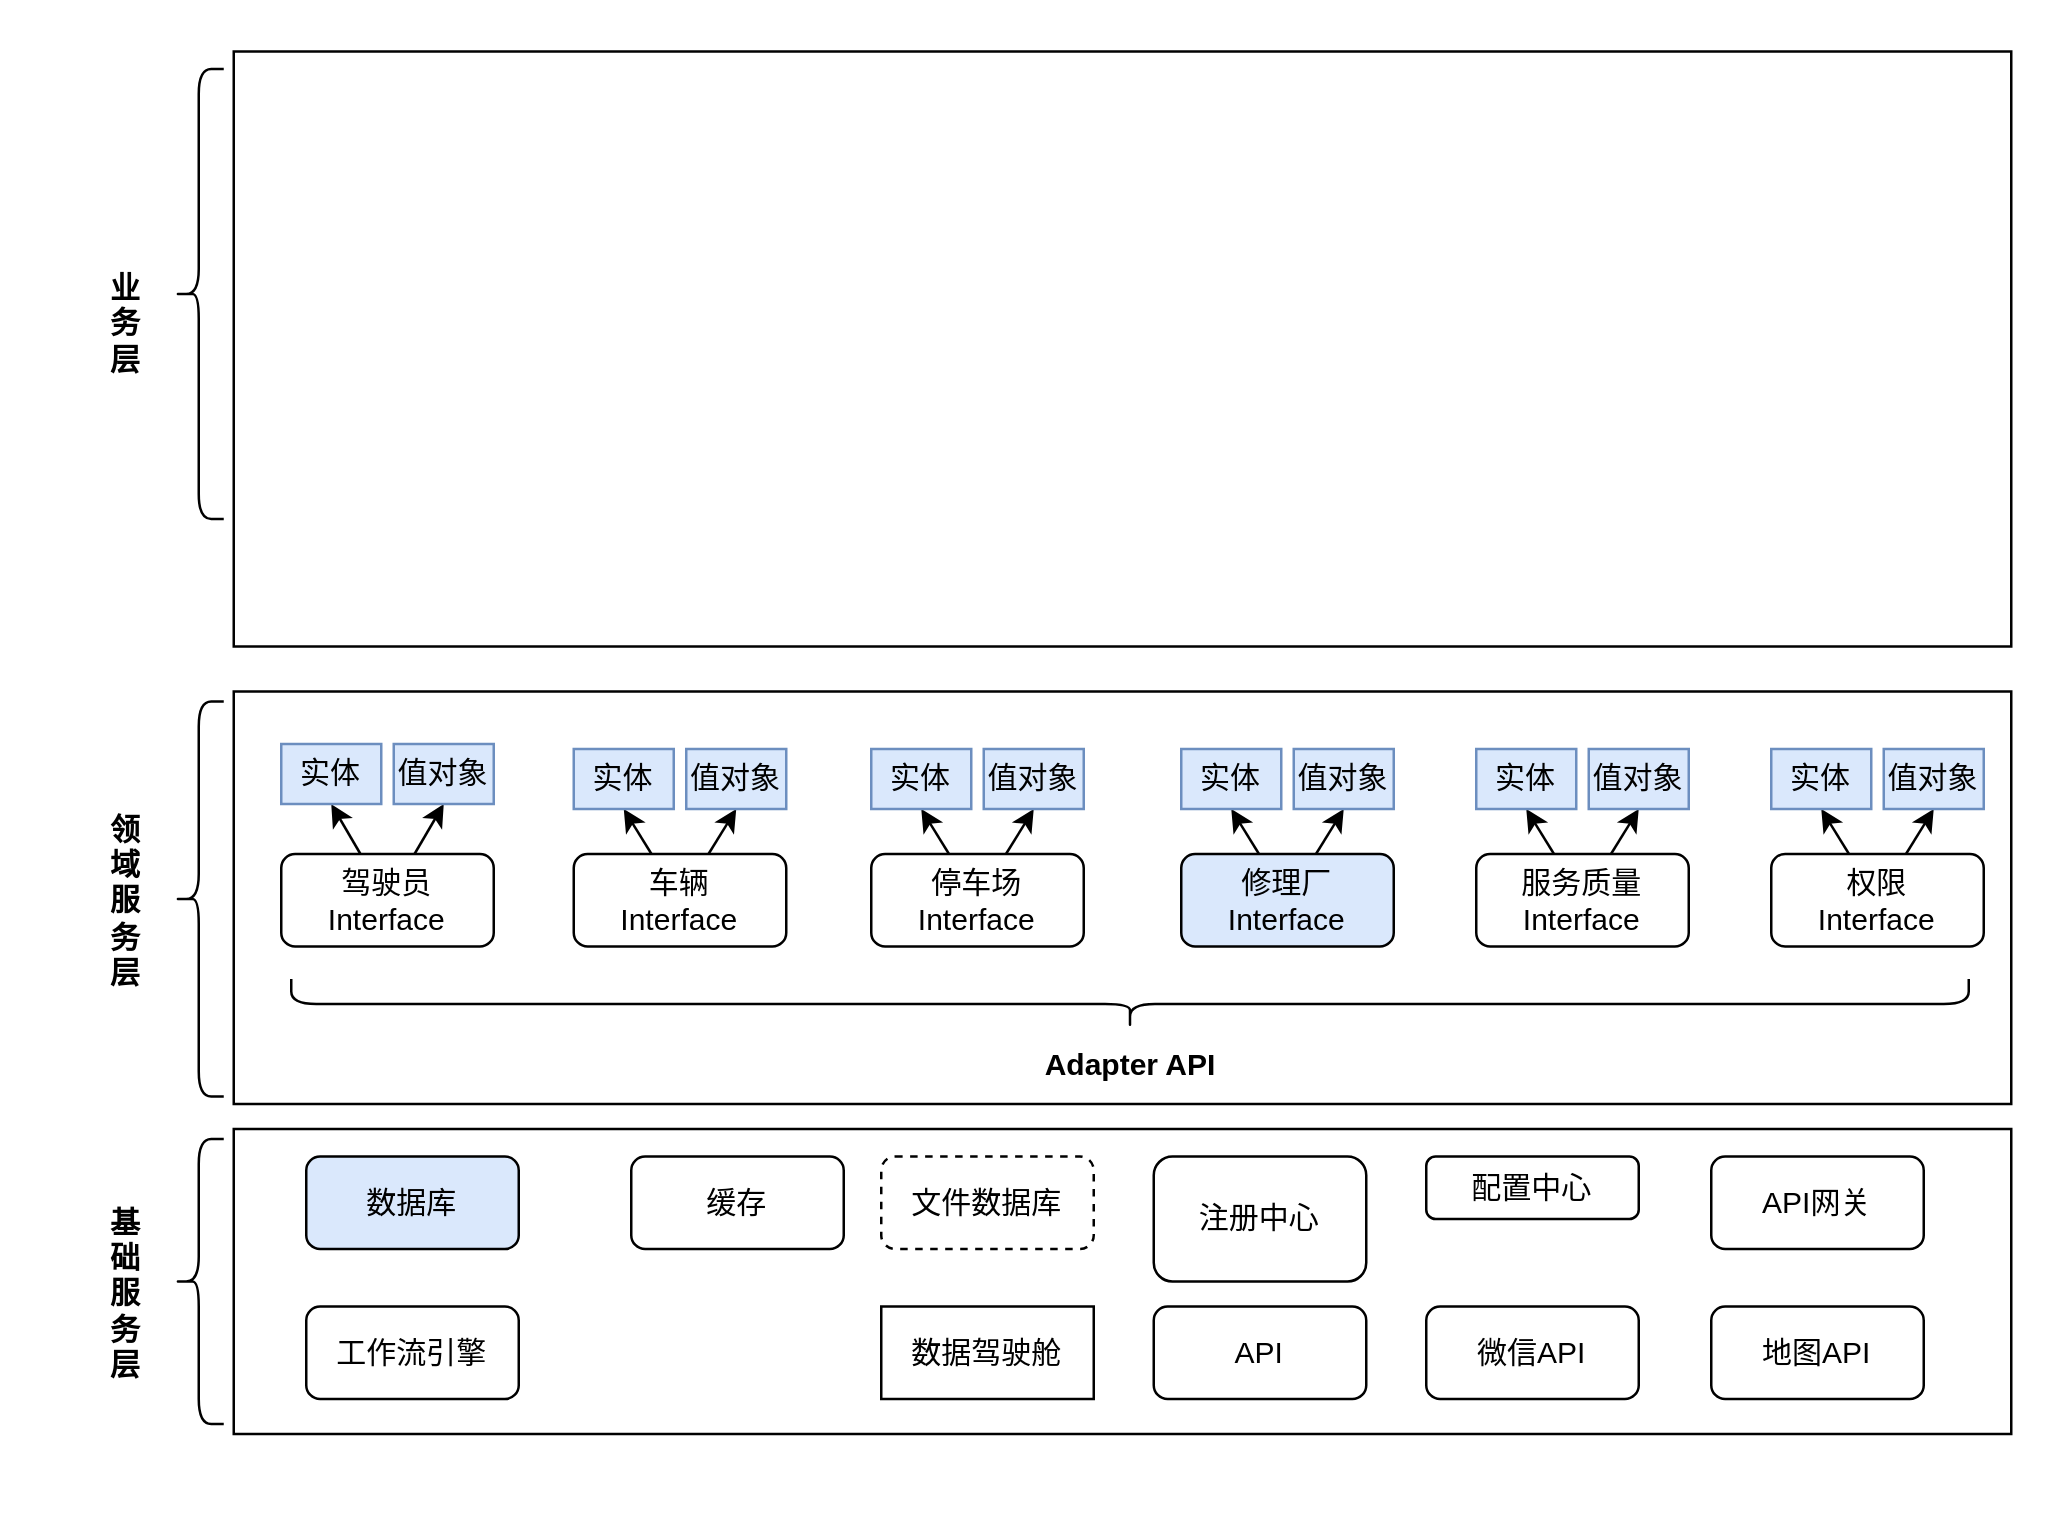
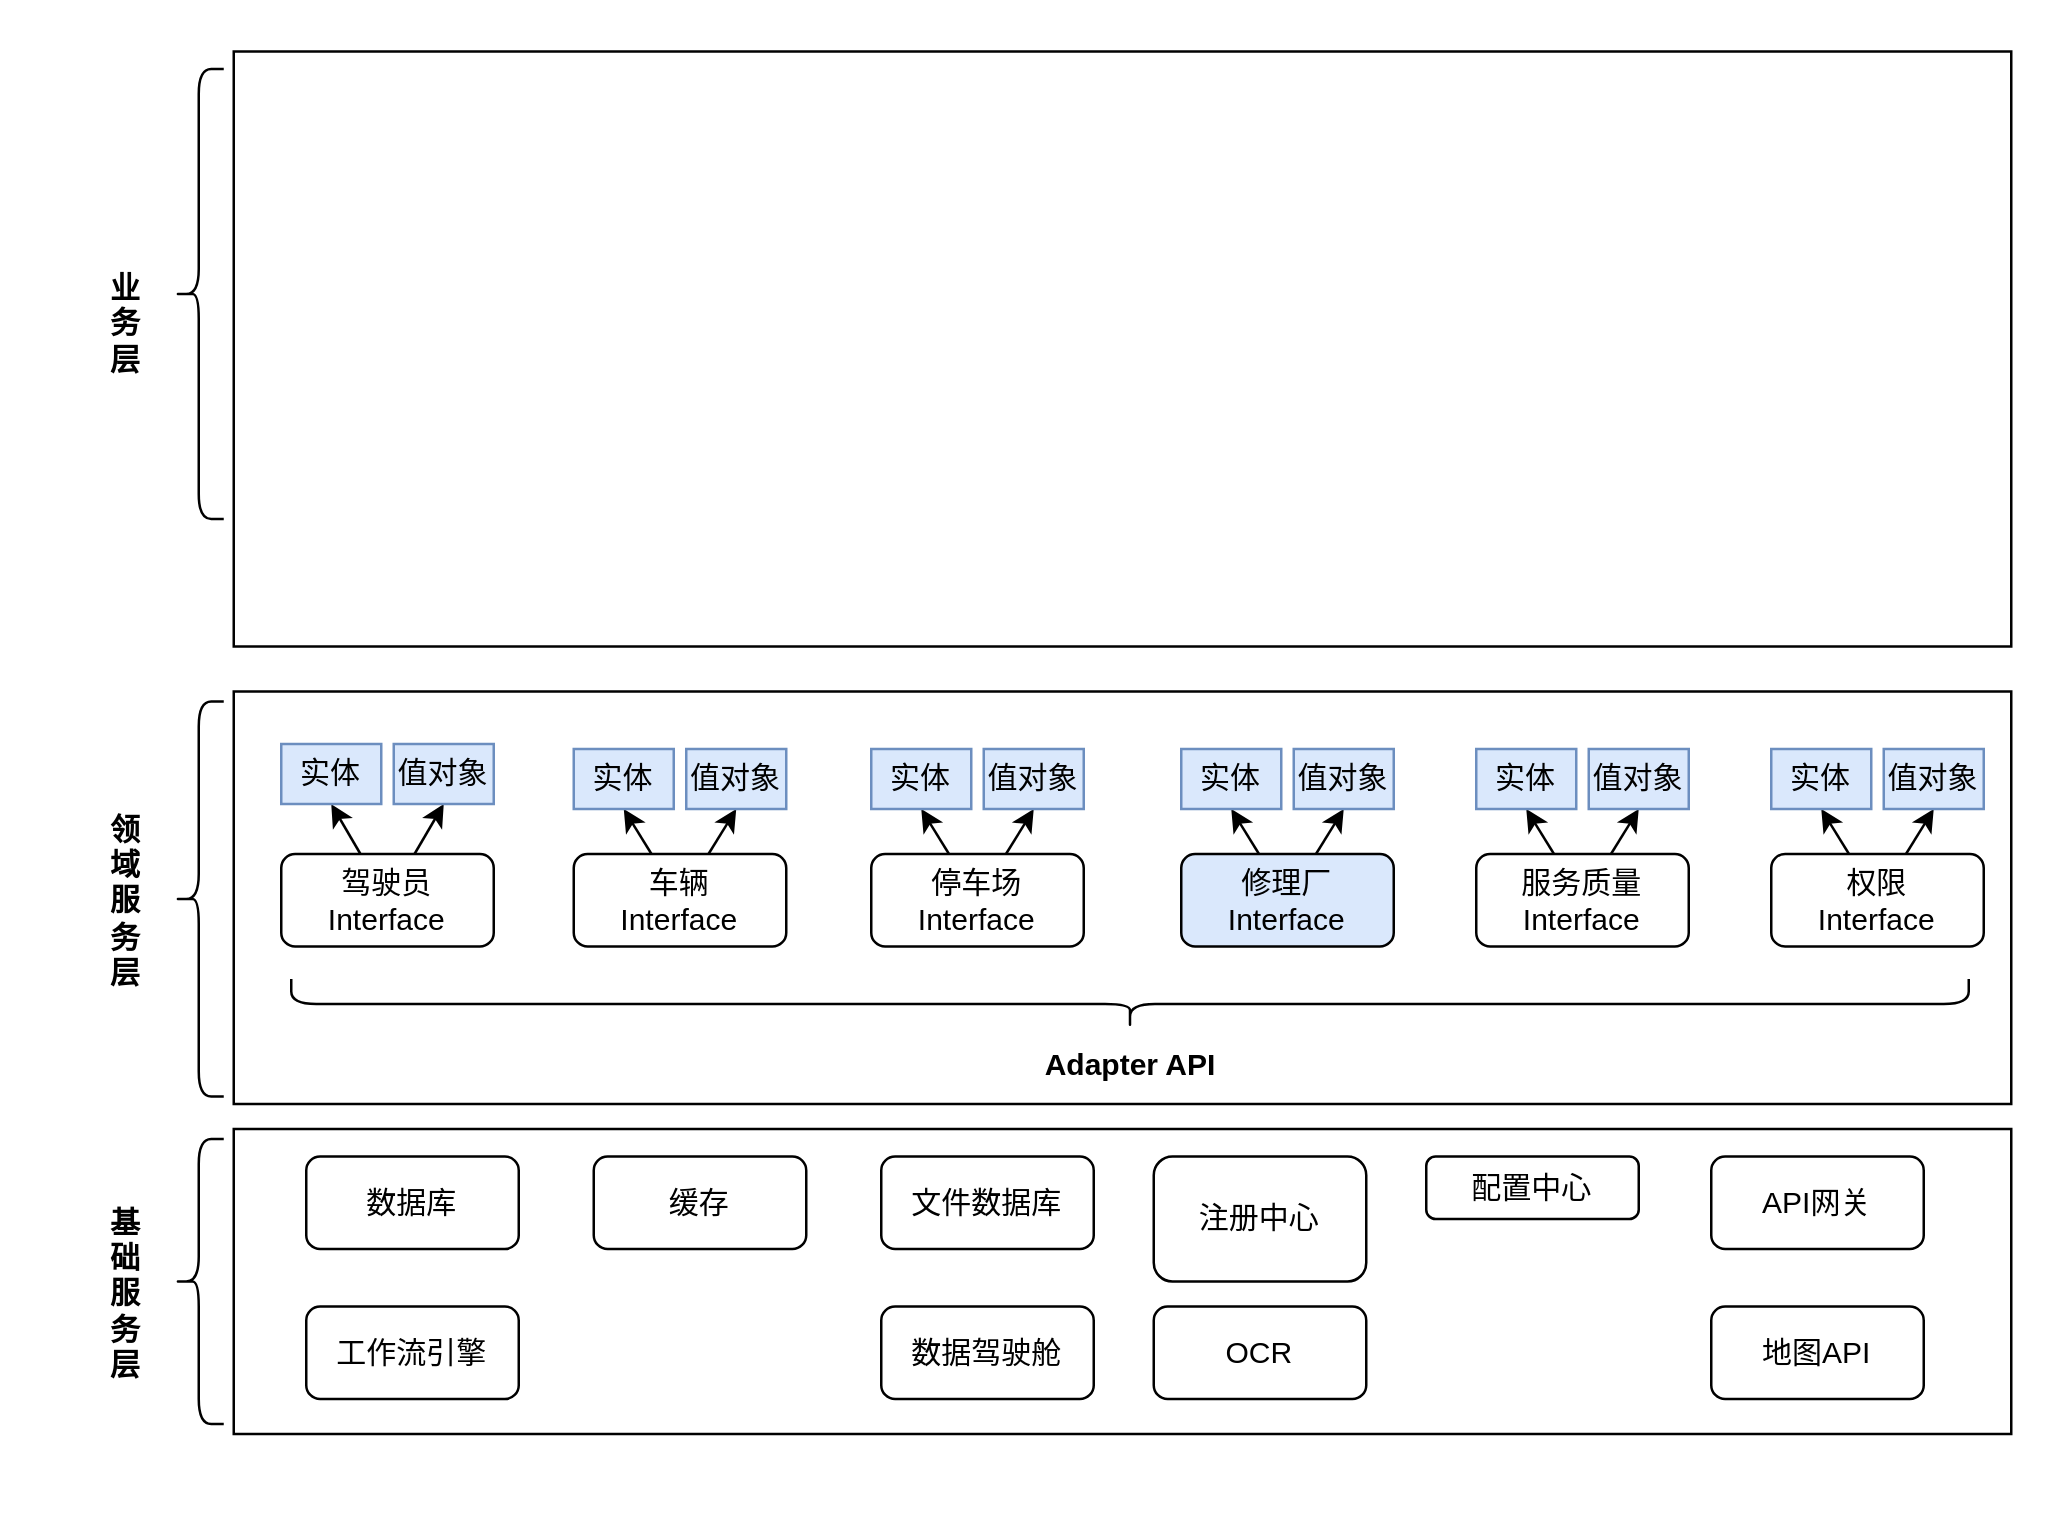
node "数据库": fillcolor #dae8fc -> #ffffff
node "缓存": moved (738, 1203) -> (700, 1203)
node "文件数据库": style dashed -> solid
node "数据驾驶舱": shape rectangle -> rounded rectangle
node "微信API": removed
node "API": label "API" -> "OCR"
